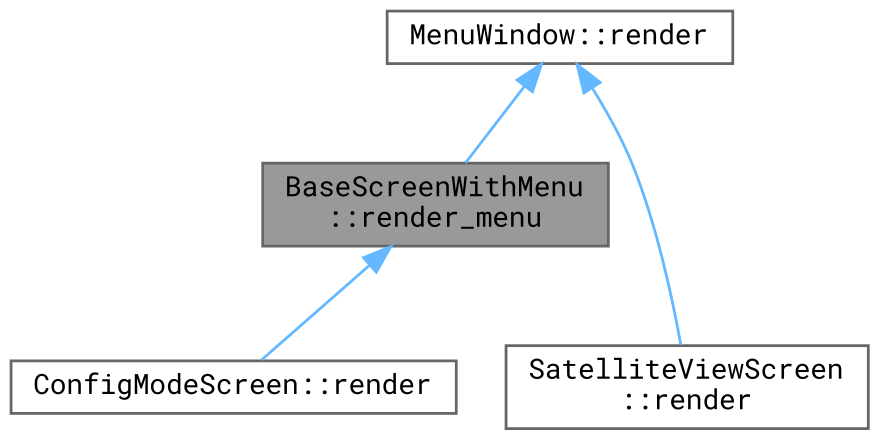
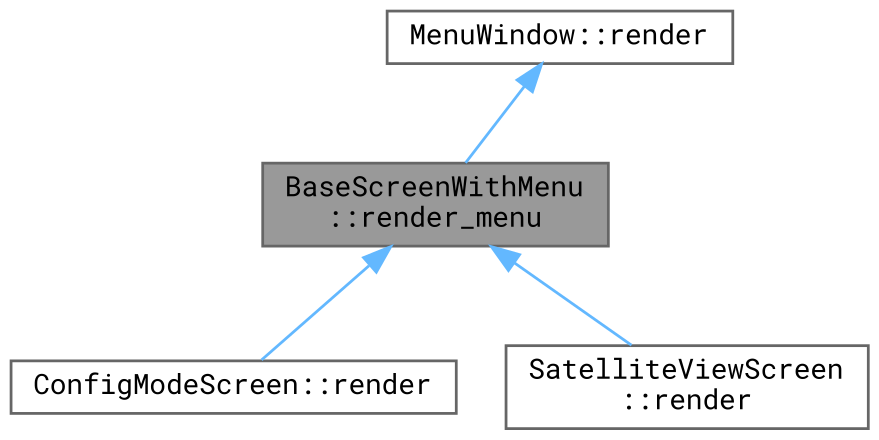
edge "SatelliteViewScreen ::render" -> "MenuWindow::render": now "SatelliteViewScreen ::render" -> "BaseScreenWithMenu ::render_menu"
